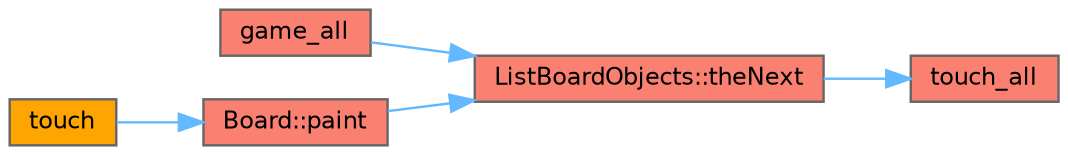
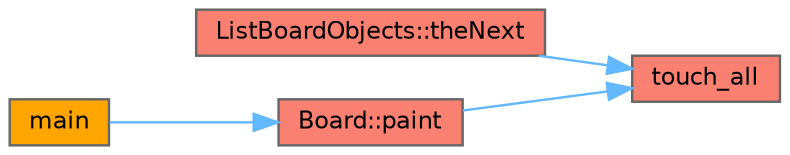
node "game_all": removed
edge "Board::paint" -> "ListBoardObjects::theNext": now "Board::paint" -> "touch_all"
node "touch": label "touch" -> "main"
